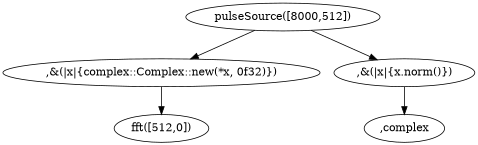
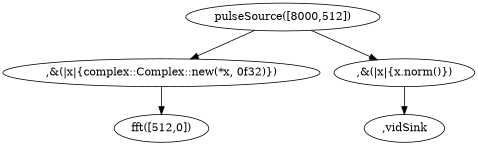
node ",complex": label ",complex" -> ",vidSink"
